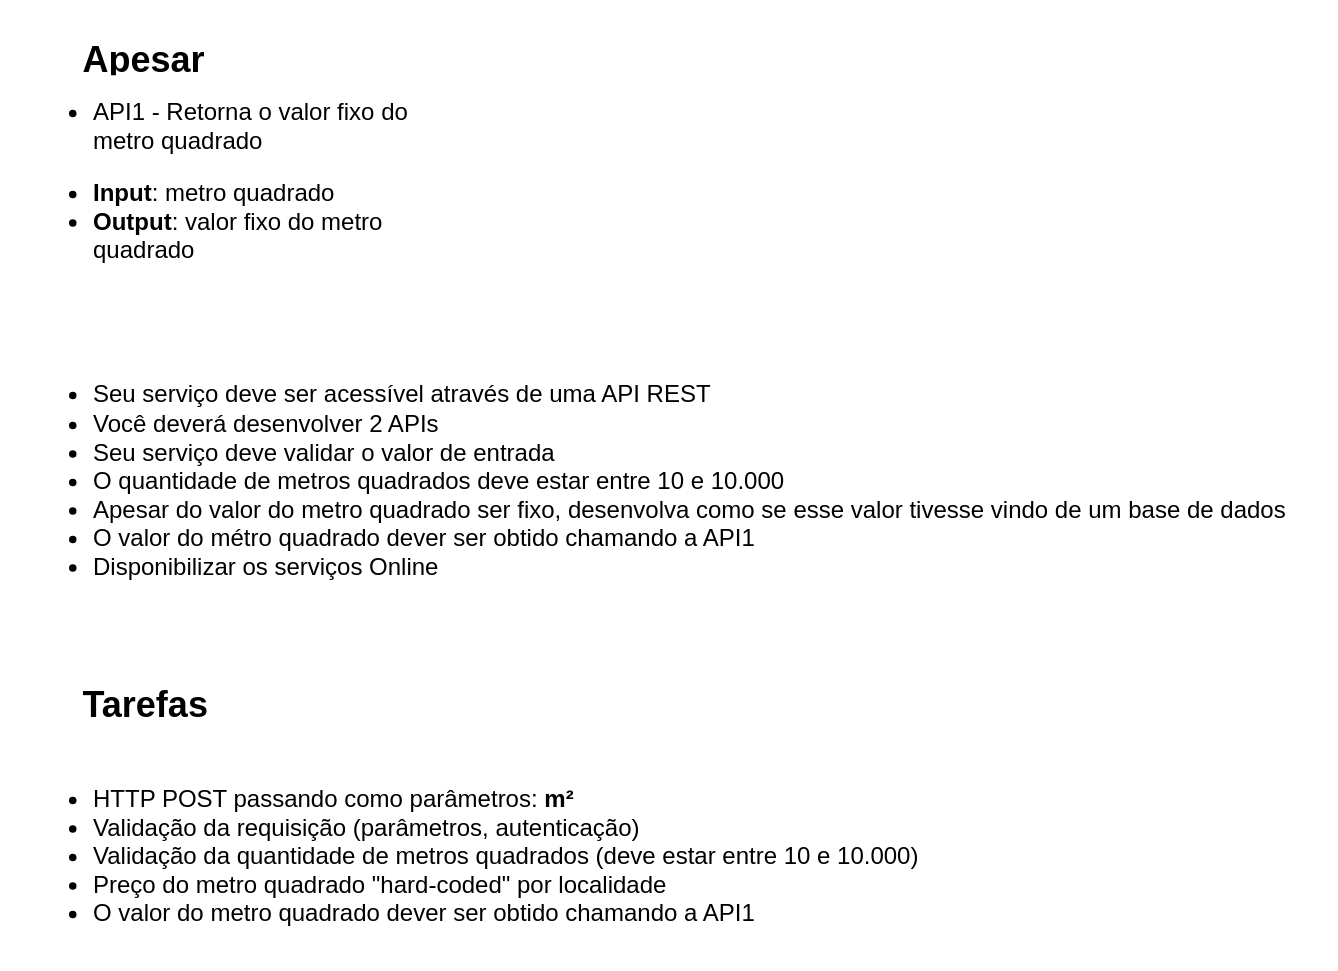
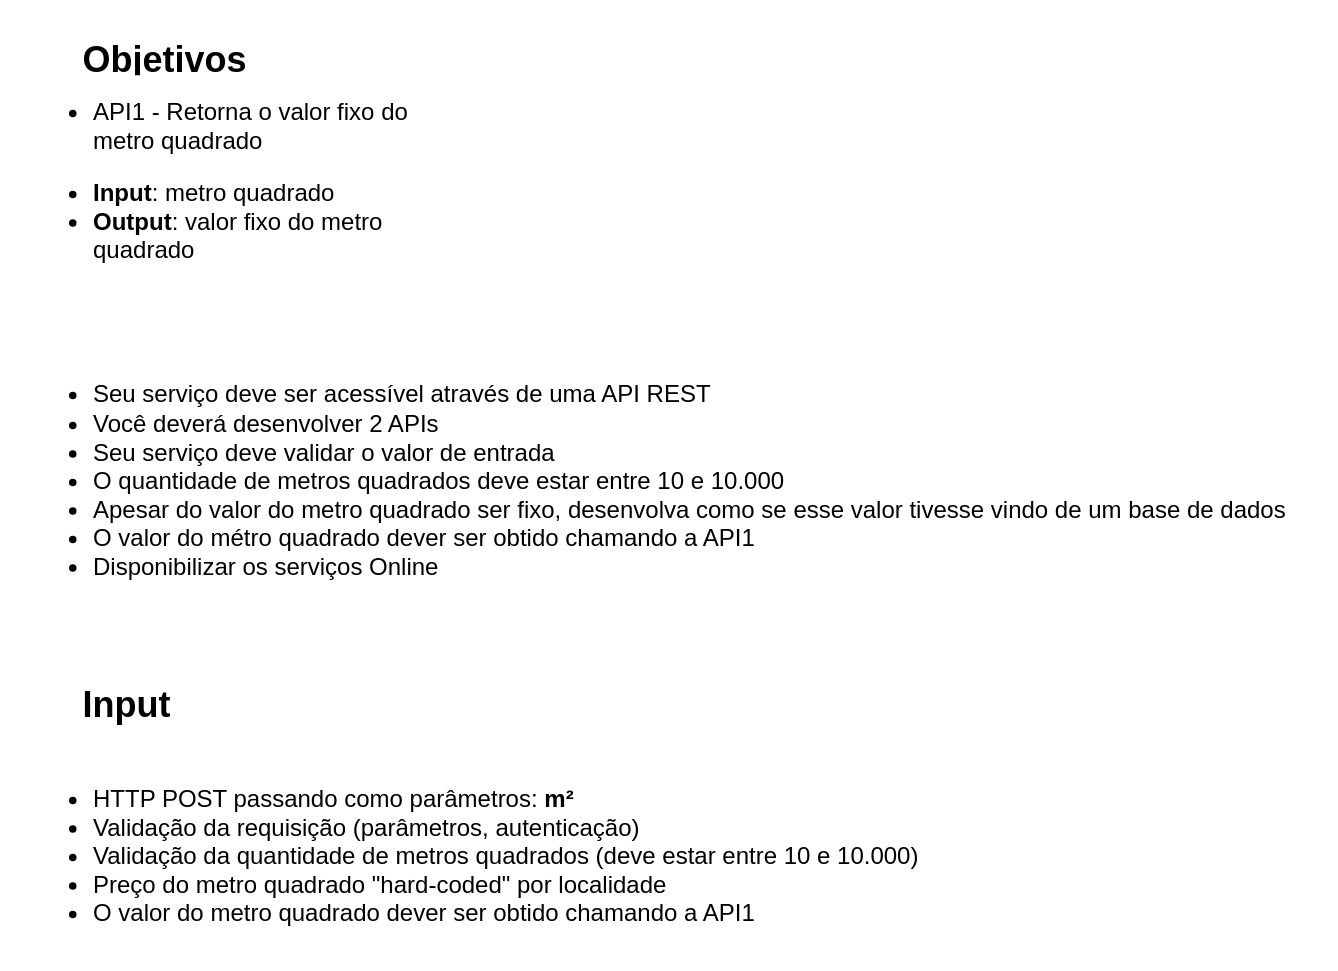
node "Apesar": label "Apesar" -> "Objetivos"
node "Tarefas": label "Tarefas" -> "Input"
